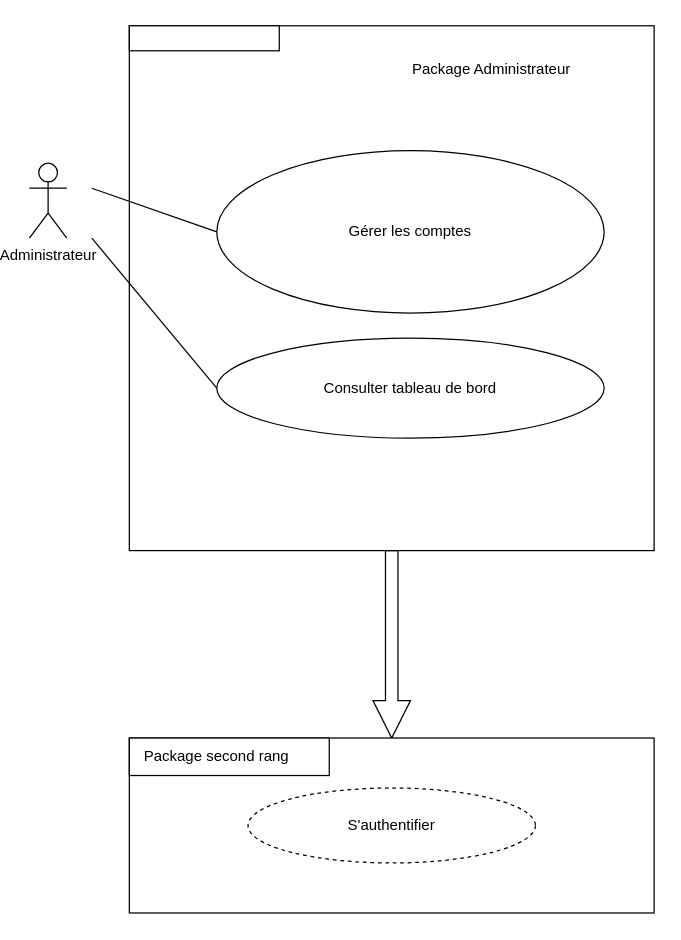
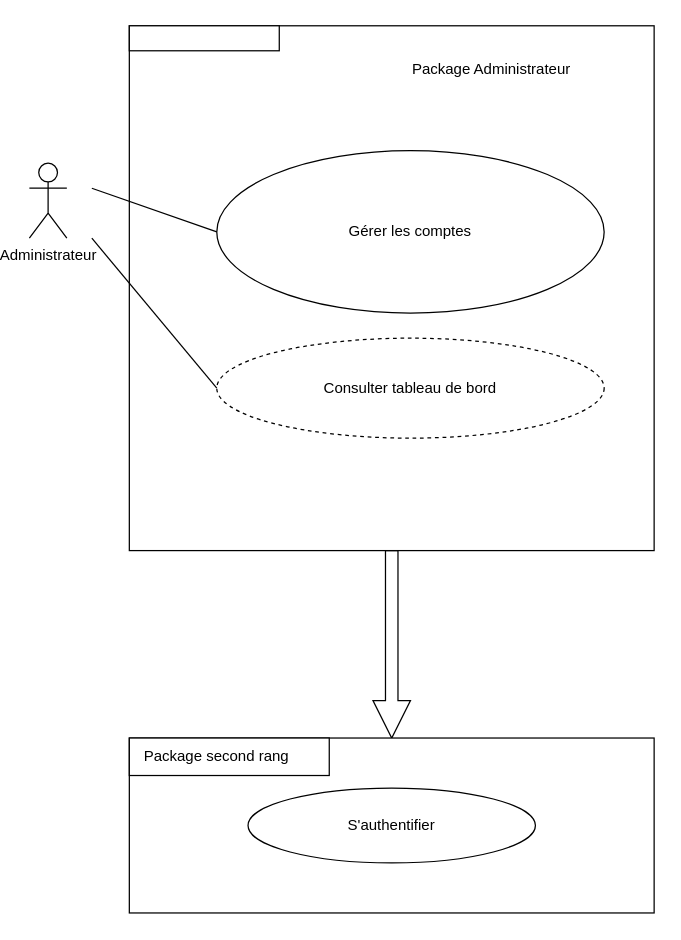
node "Consulter tableau de bord": style solid -> dashed
node "S'authentifier": style dashed -> solid
